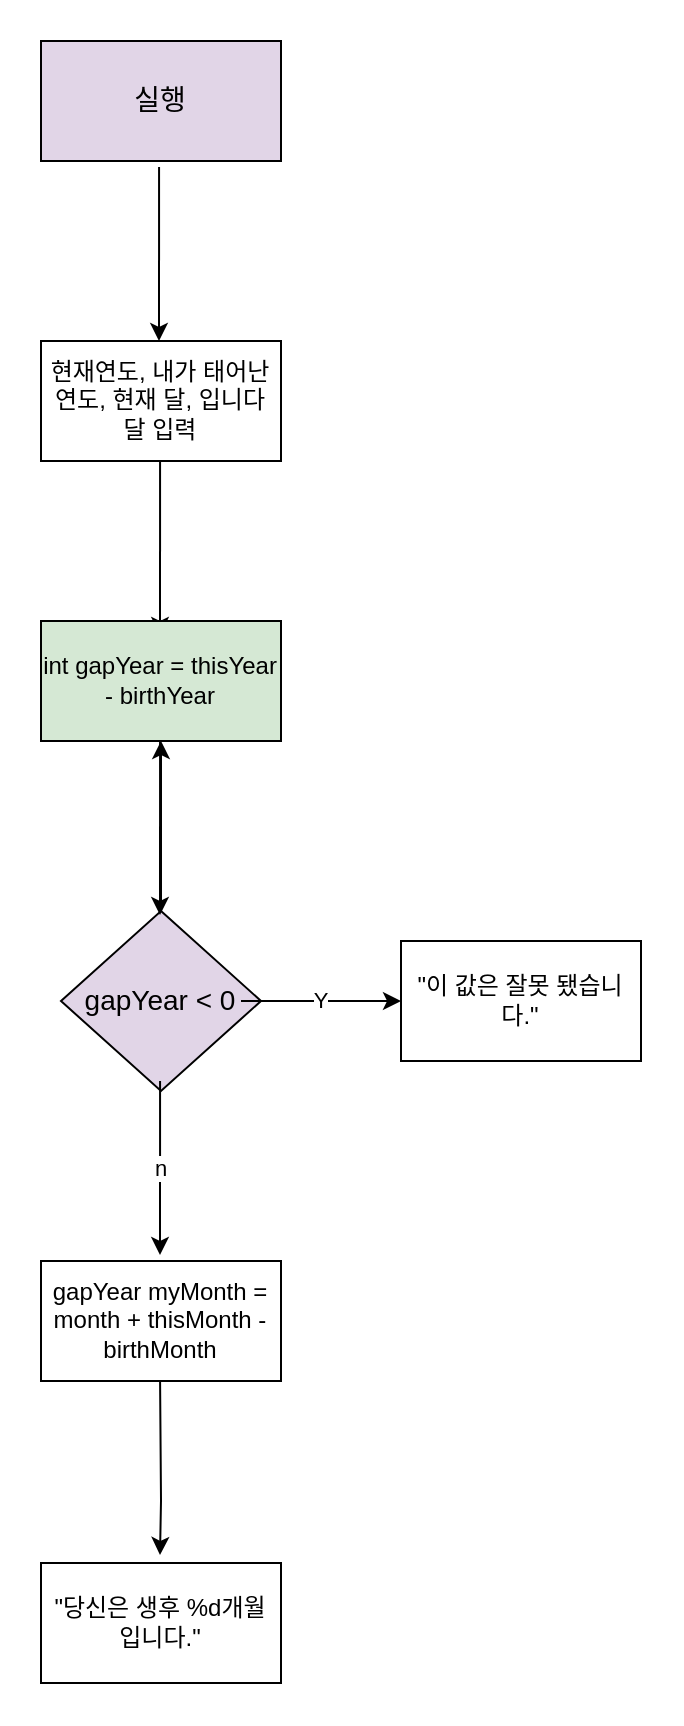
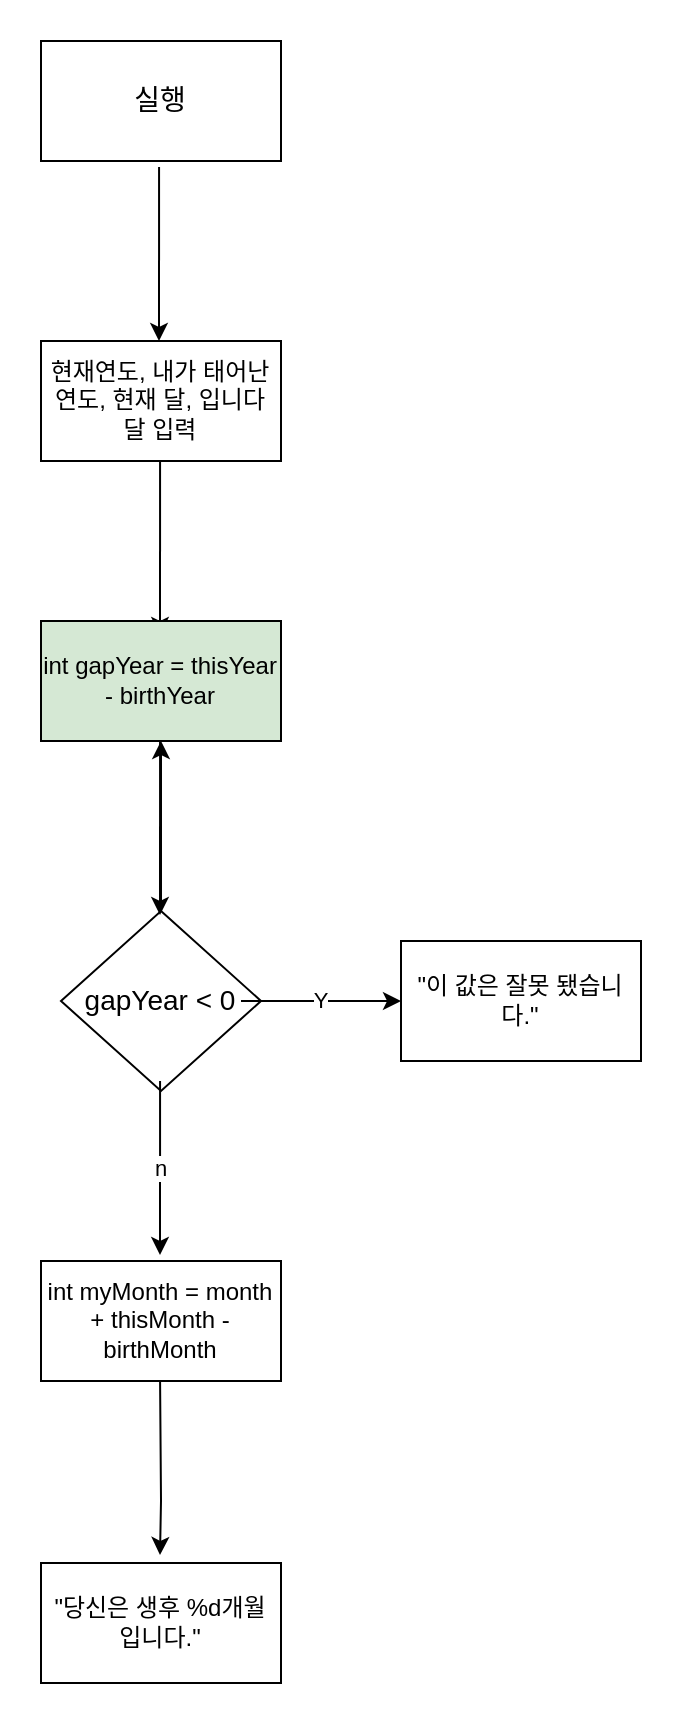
node "실행": fillcolor #e1d5e7 -> #ffffff
node "gapYear < 0": fillcolor #e1d5e7 -> #ffffff
node "gapYear myMonth = month + thisMonth - birthMonth": label "gapYear myMonth = month + thisMonth - birthMonth" -> "int myMonth = month + thisMonth - birthMonth"
